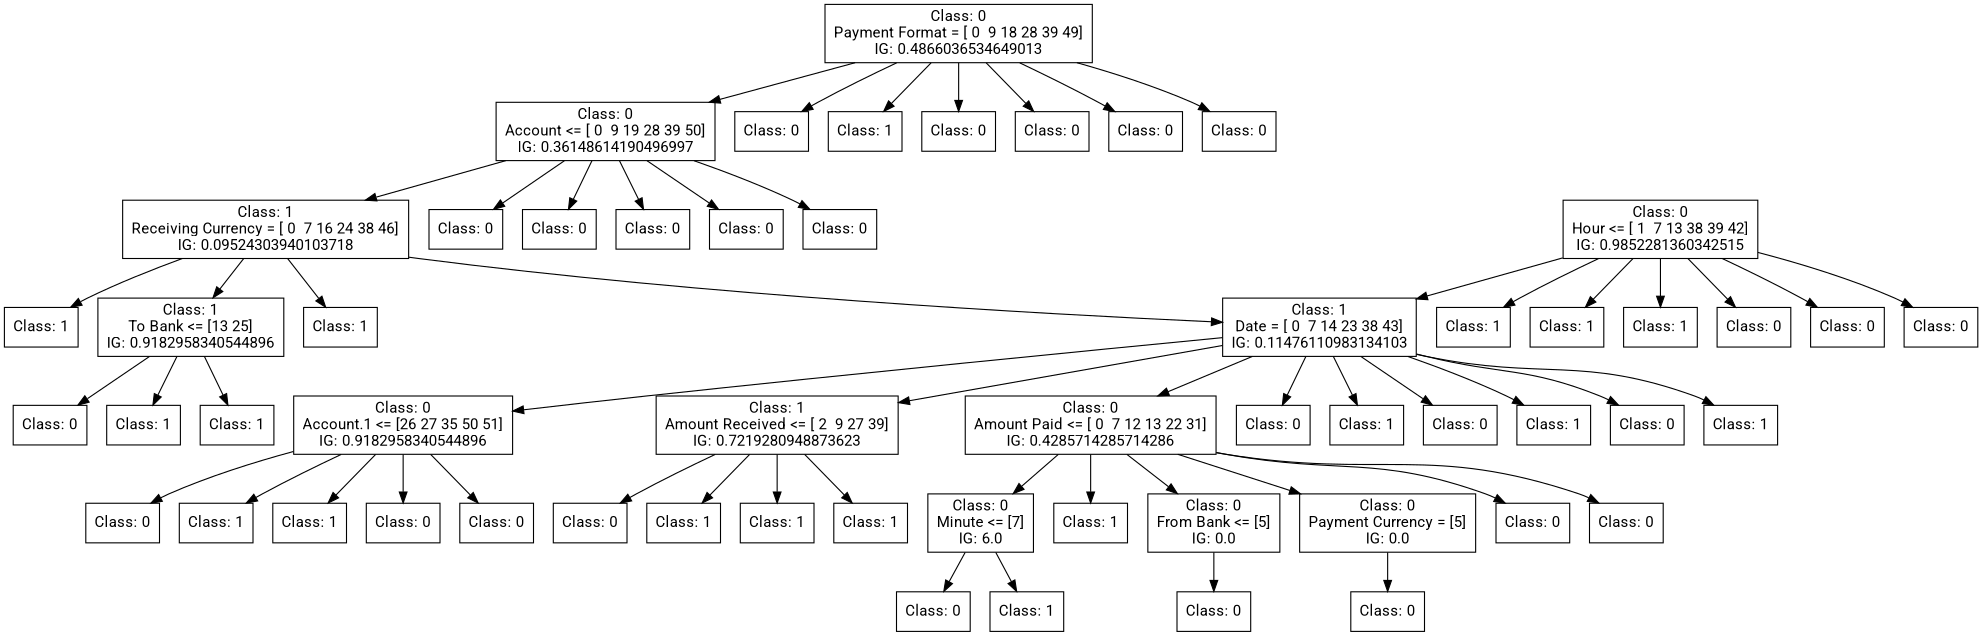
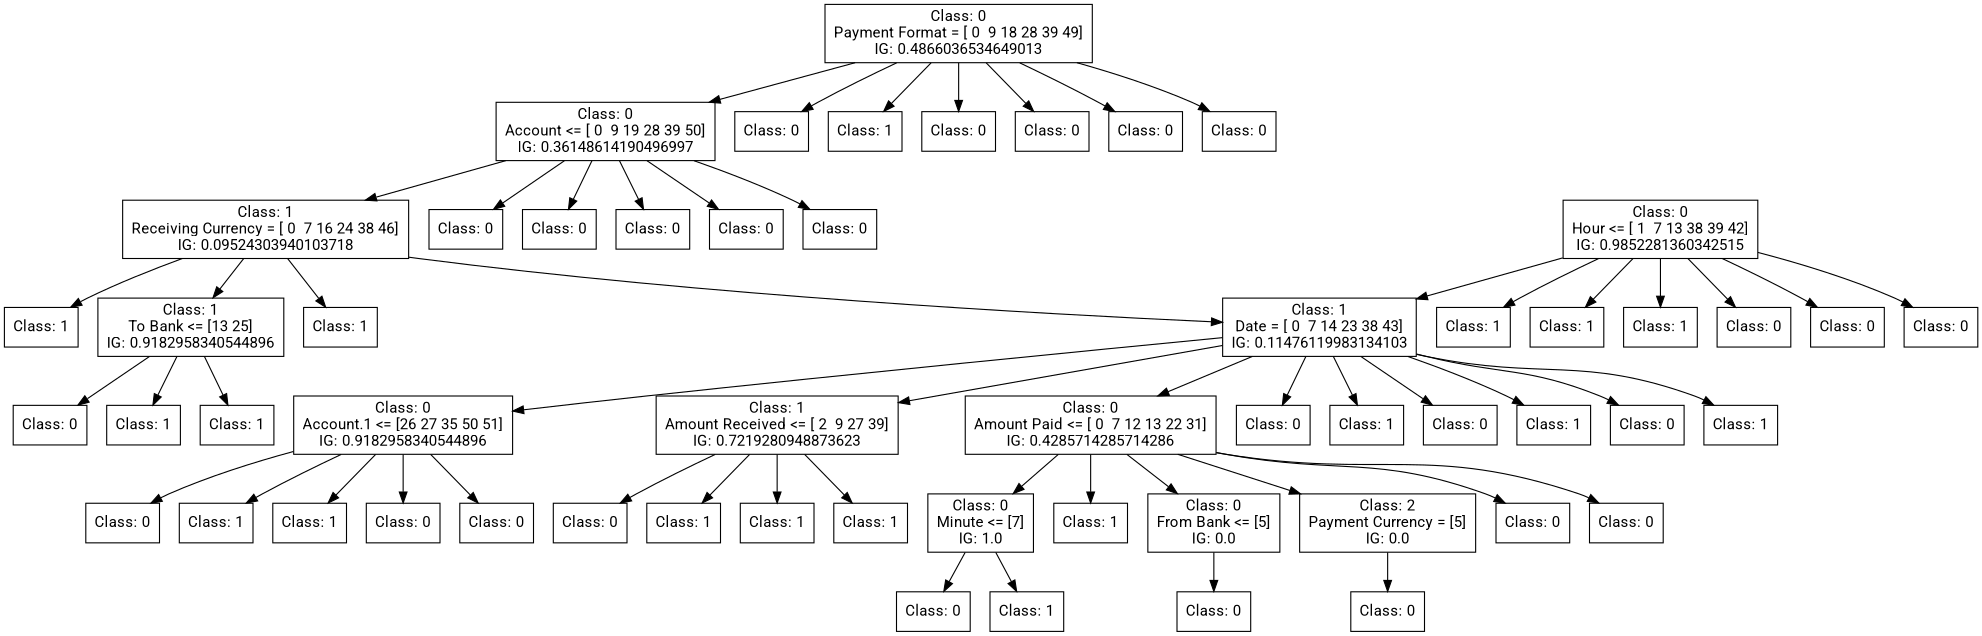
node "Class: 1 Date = [ 0  7 14 23 38 43] IG: 0.11476110983134103": label "Class: 1 Date = [ 0  7 14 23 38 43] IG: 0.11476110983134103" -> "Class: 1 Date = [ 0  7 14 23 38 43] IG: 0.11476119983134103"
node "Class: 0 Minute <= [7] IG: 6.0": label "Class: 0 Minute <= [7] IG: 6.0" -> "Class: 0 Minute <= [7] IG: 1.0"
node "Class: 0 Payment Currency = [5] IG: 0.0": label "Class: 0 Payment Currency = [5] IG: 0.0" -> "Class: 2 Payment Currency = [5] IG: 0.0"
